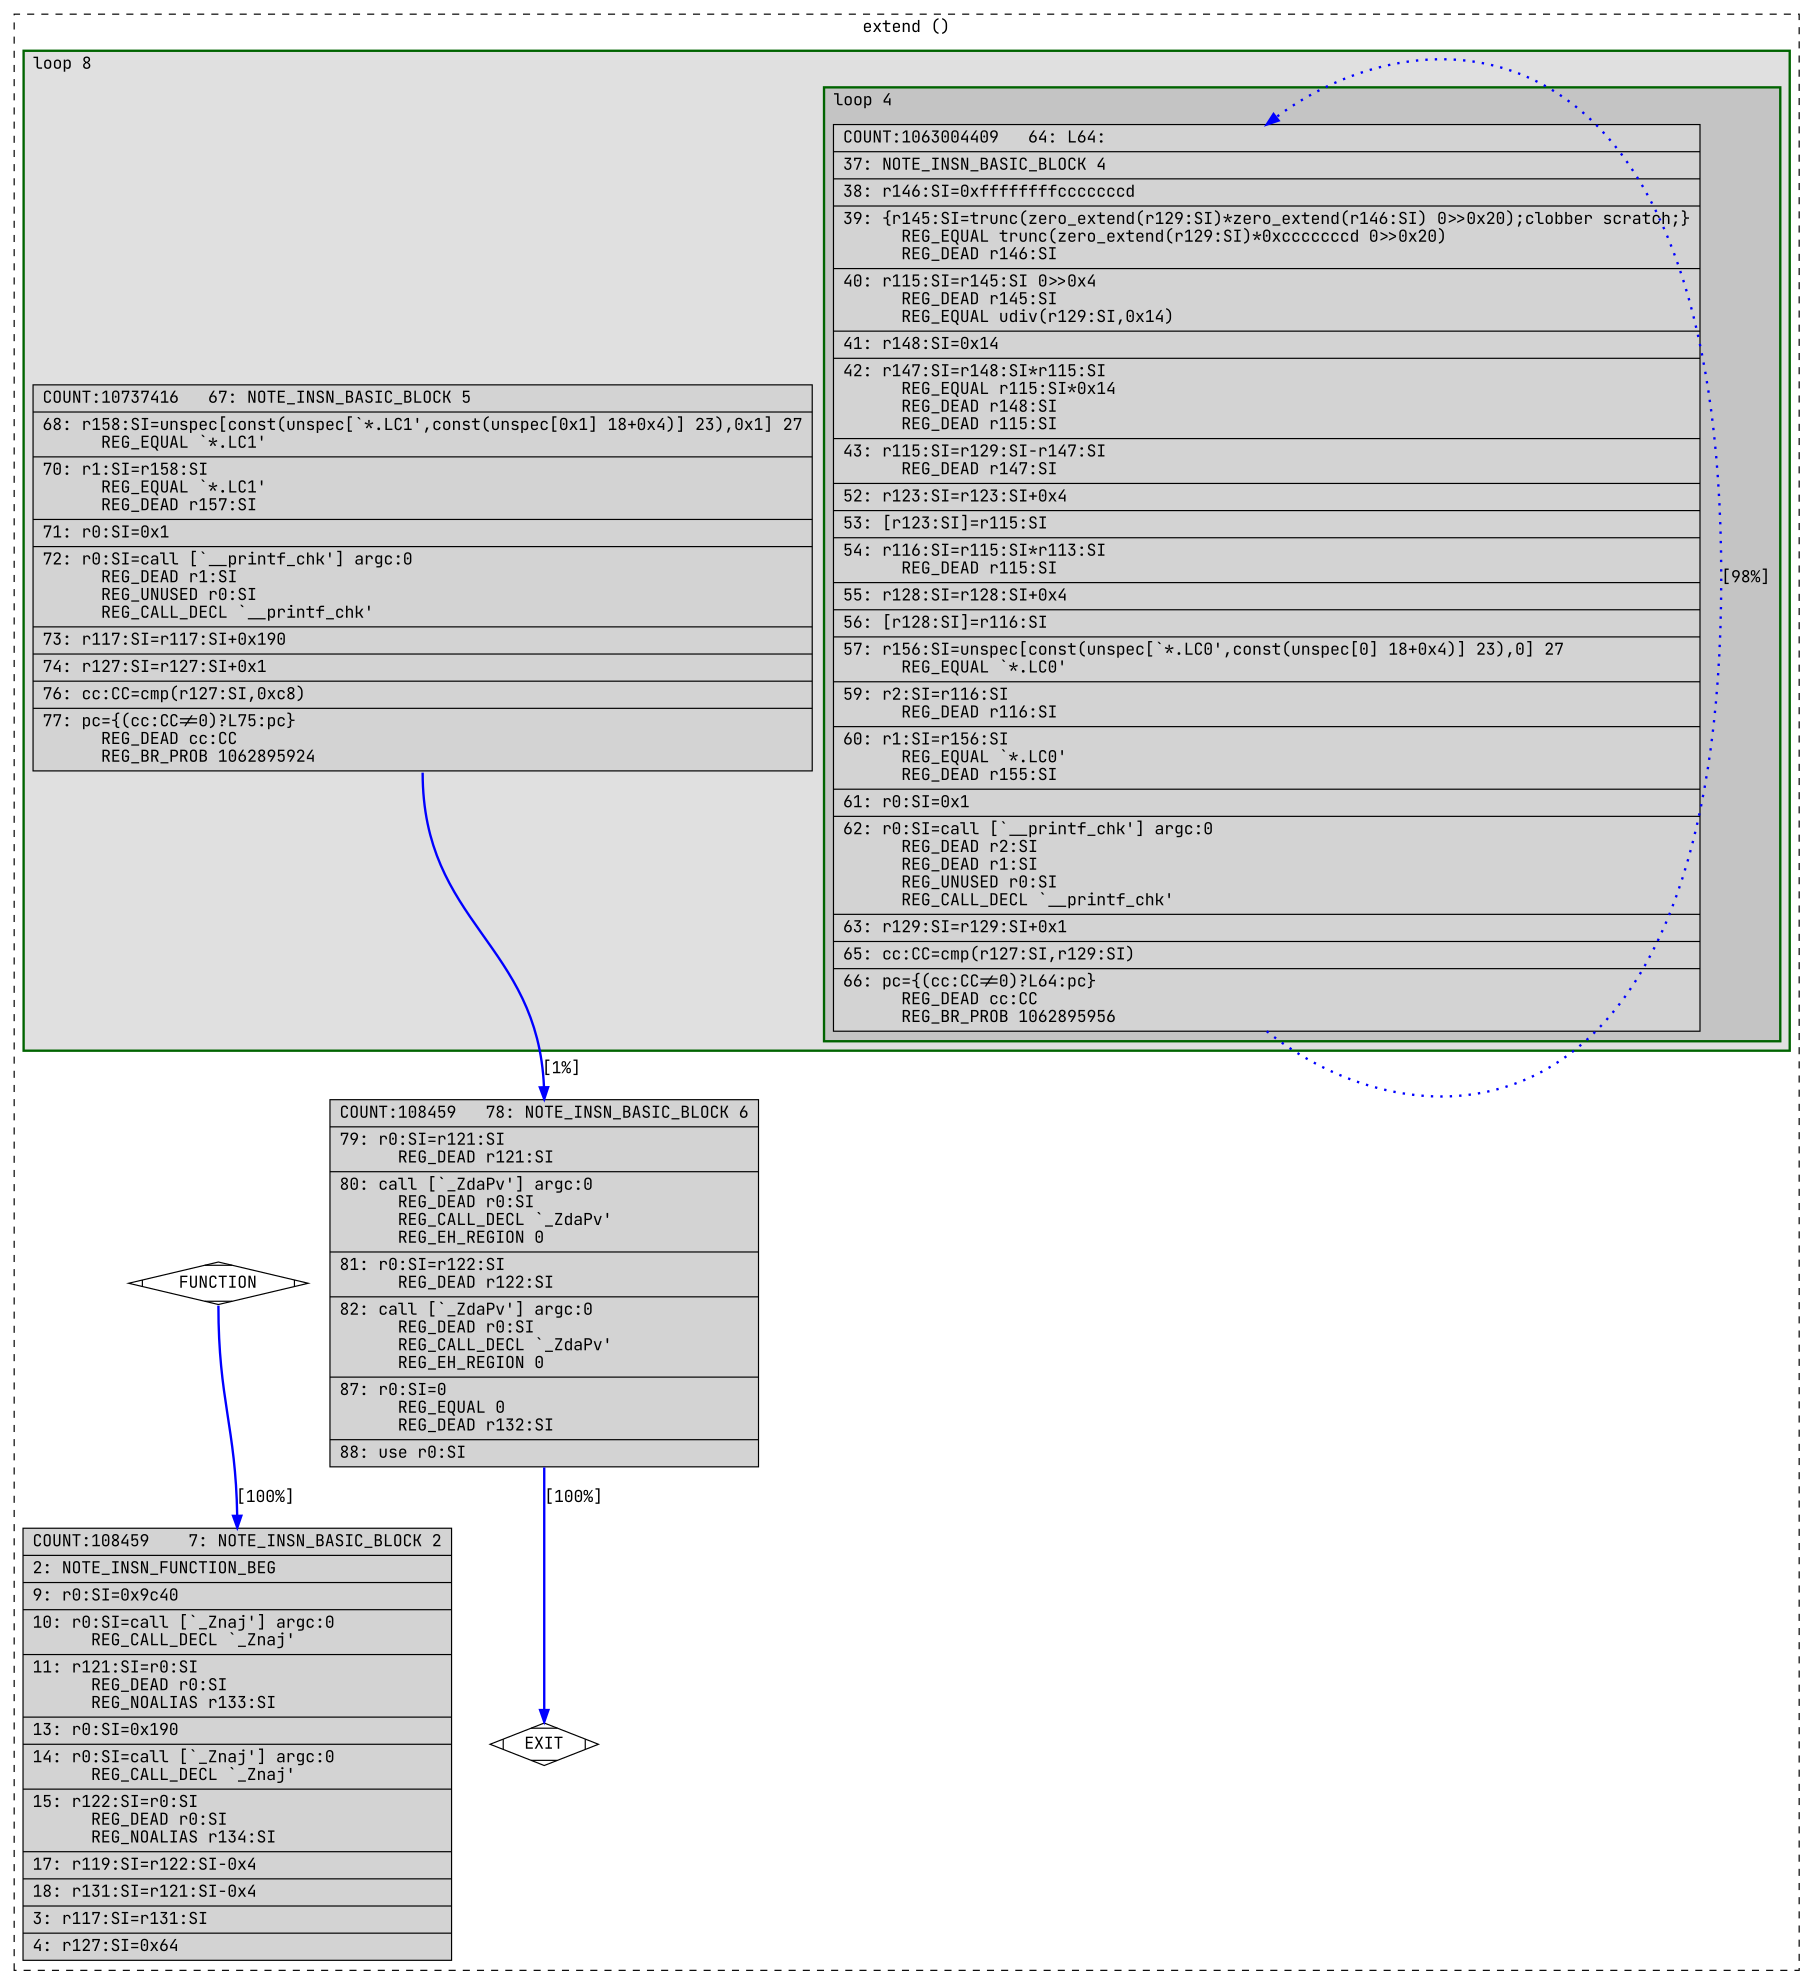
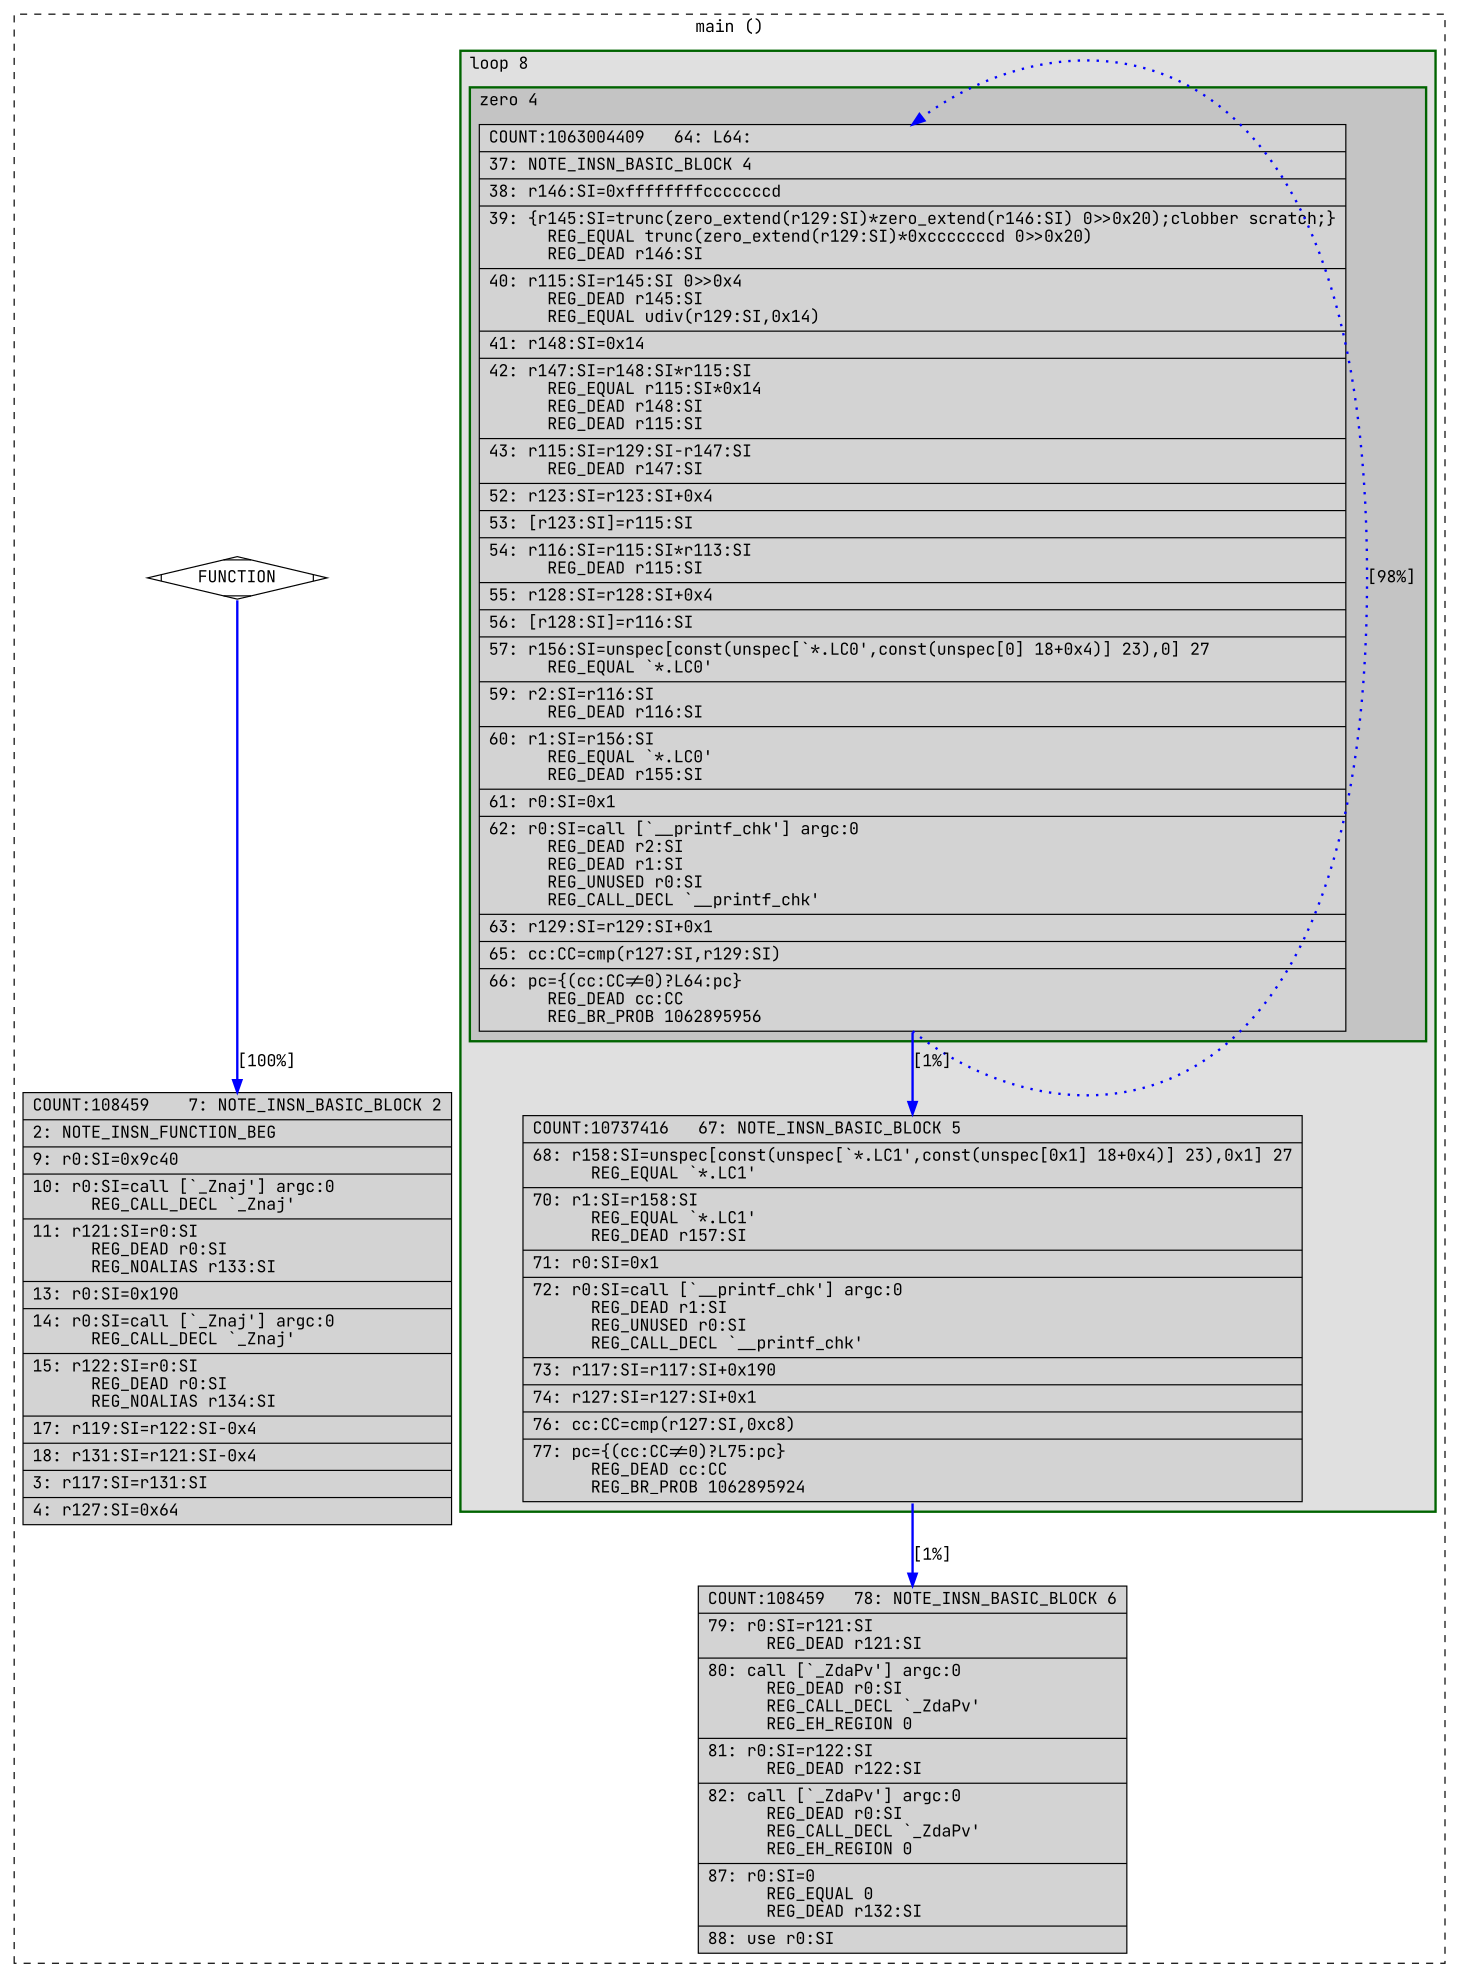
cluster "extend ()": label "extend ()" -> "main ()"
cluster "loop 4": label "loop 4" -> "zero 4"
edge "COUNT:1063004409   64: L64:" -> "COUNT:10737416   67: NOTE_INSN_BASIC_BLOCK 5": added, label "[1%]"
node "EXIT": removed
